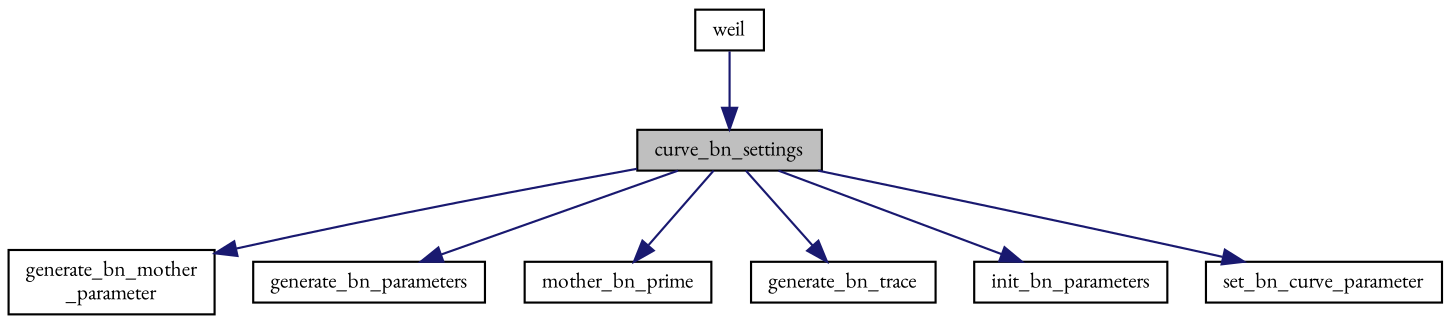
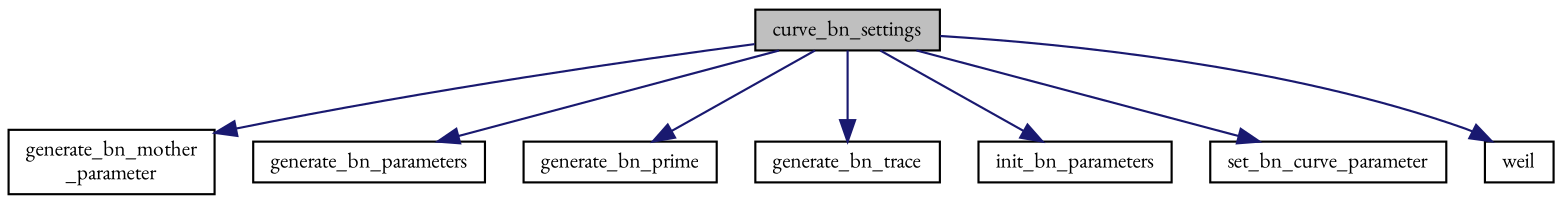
edge "weil" -> "curve_bn_settings": reversed
node "mother_bn_prime": label "mother_bn_prime" -> "generate_bn_prime"
